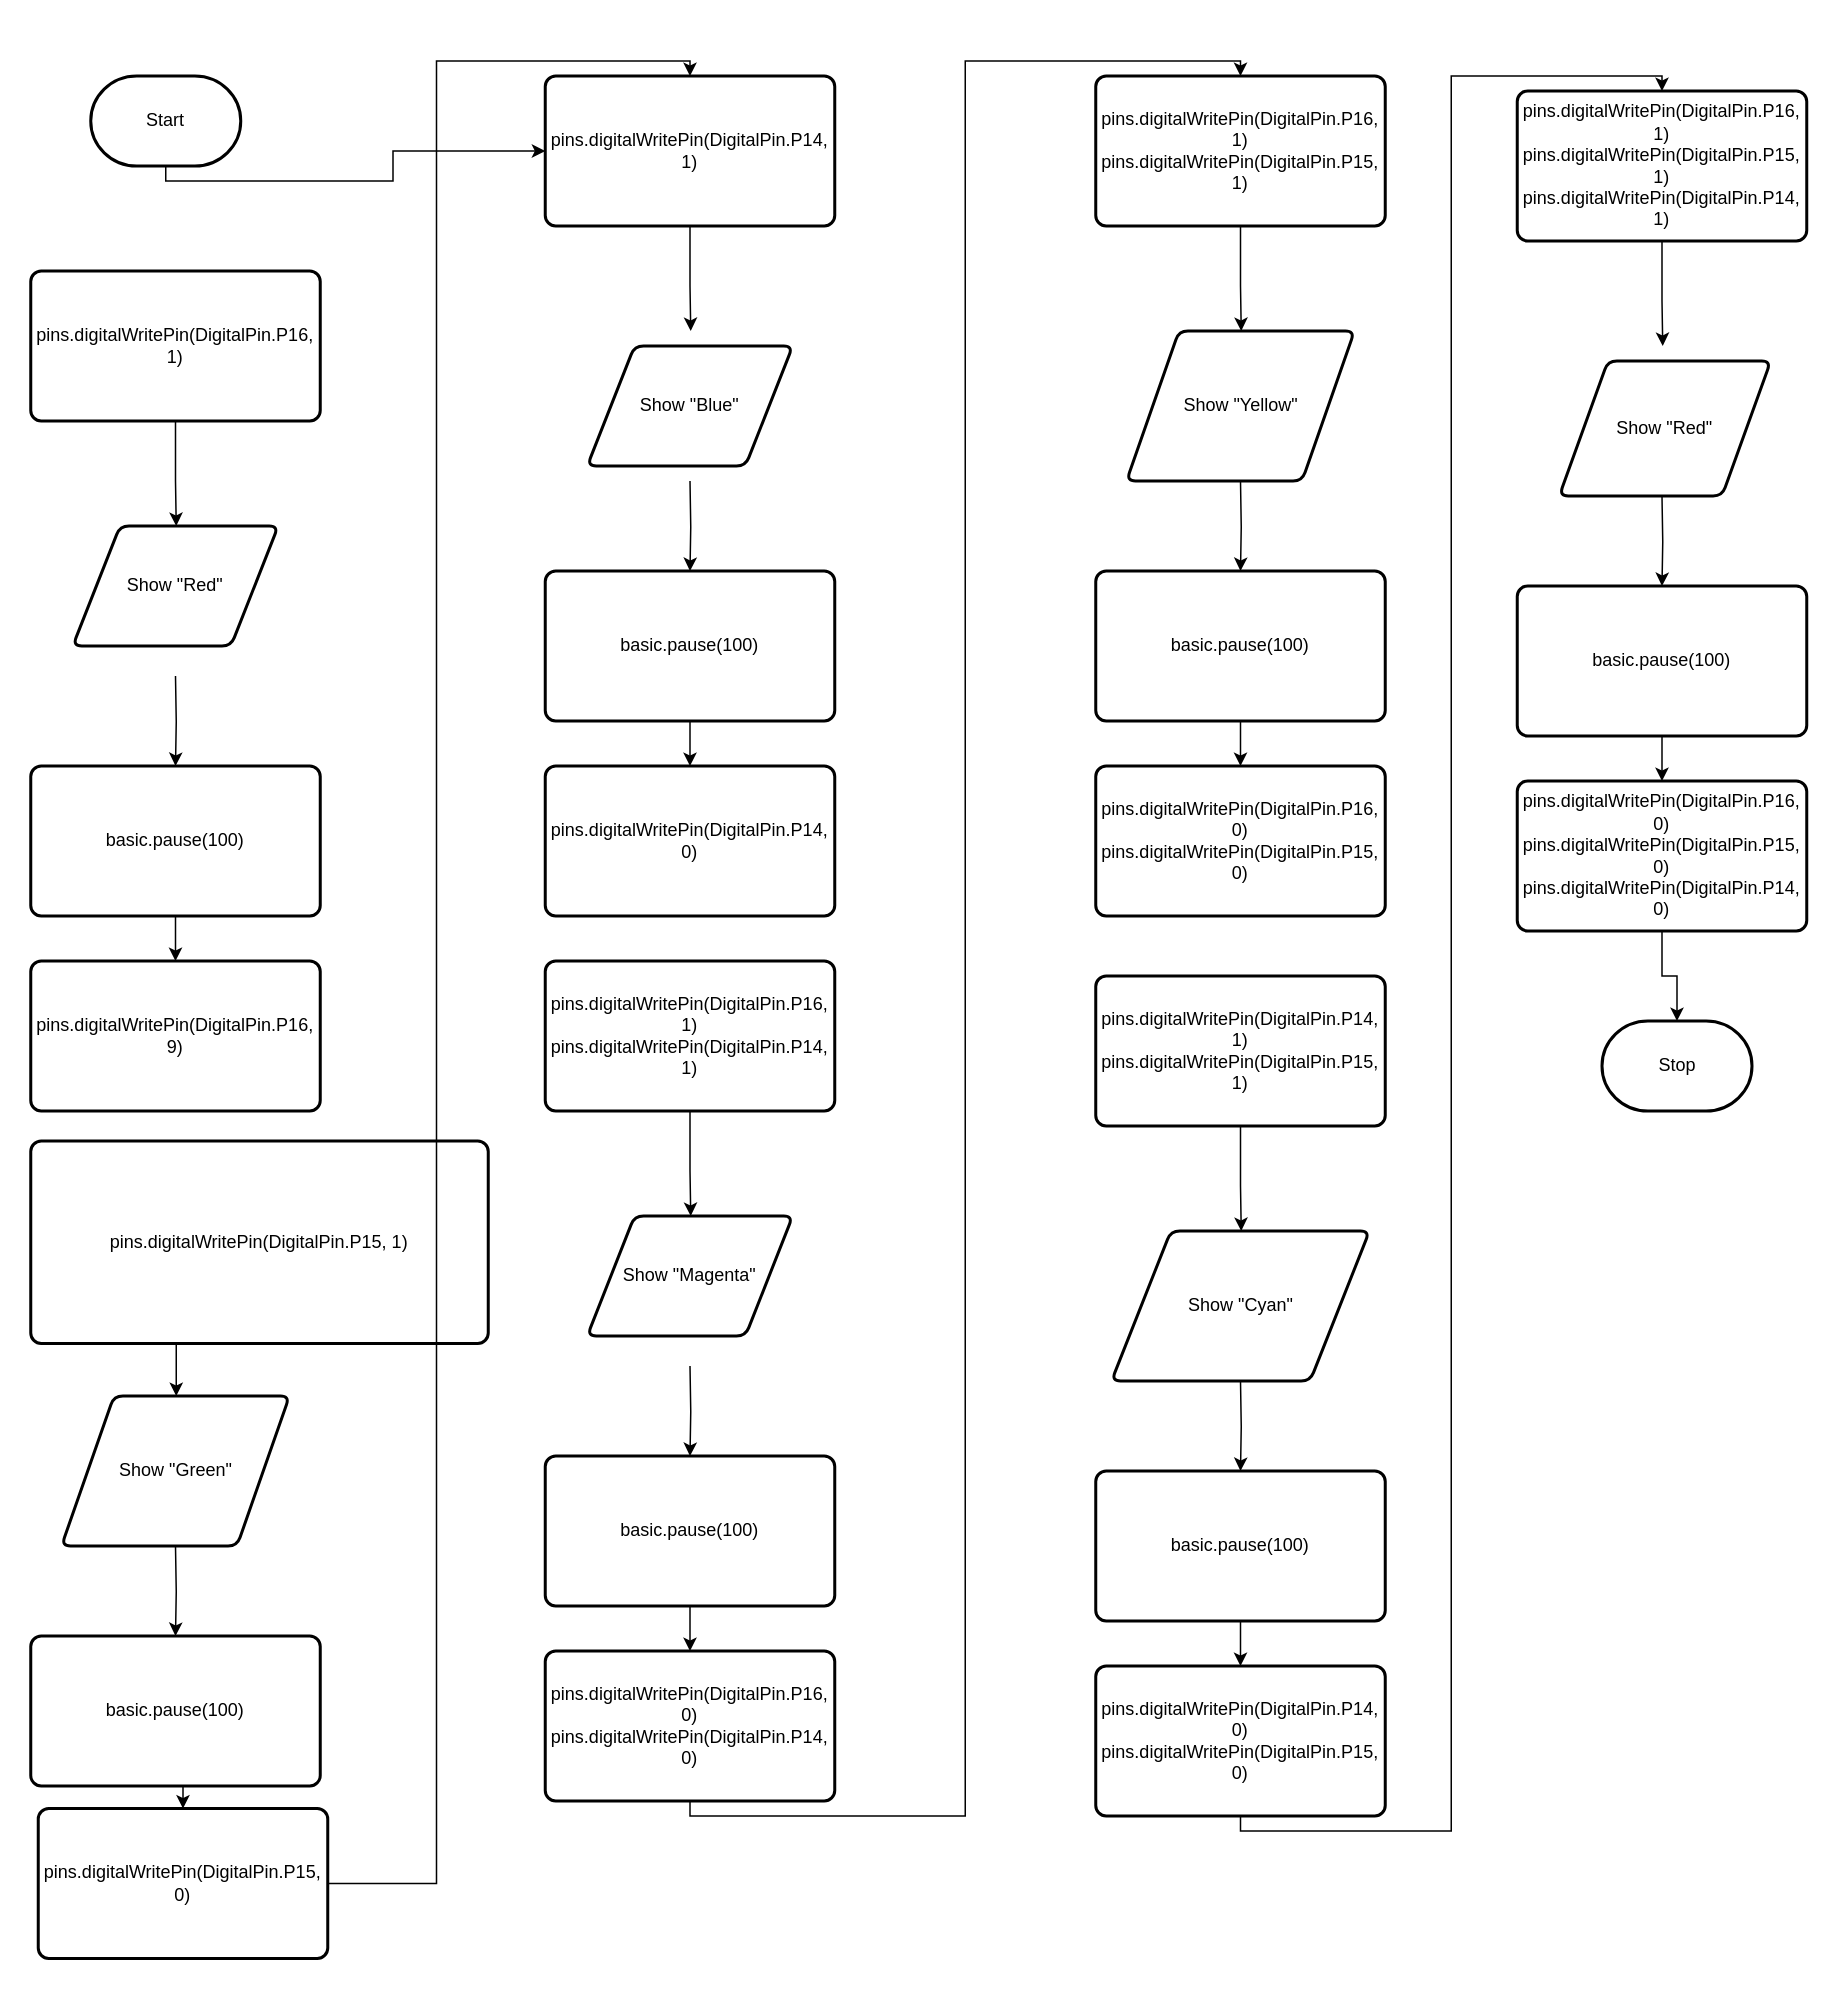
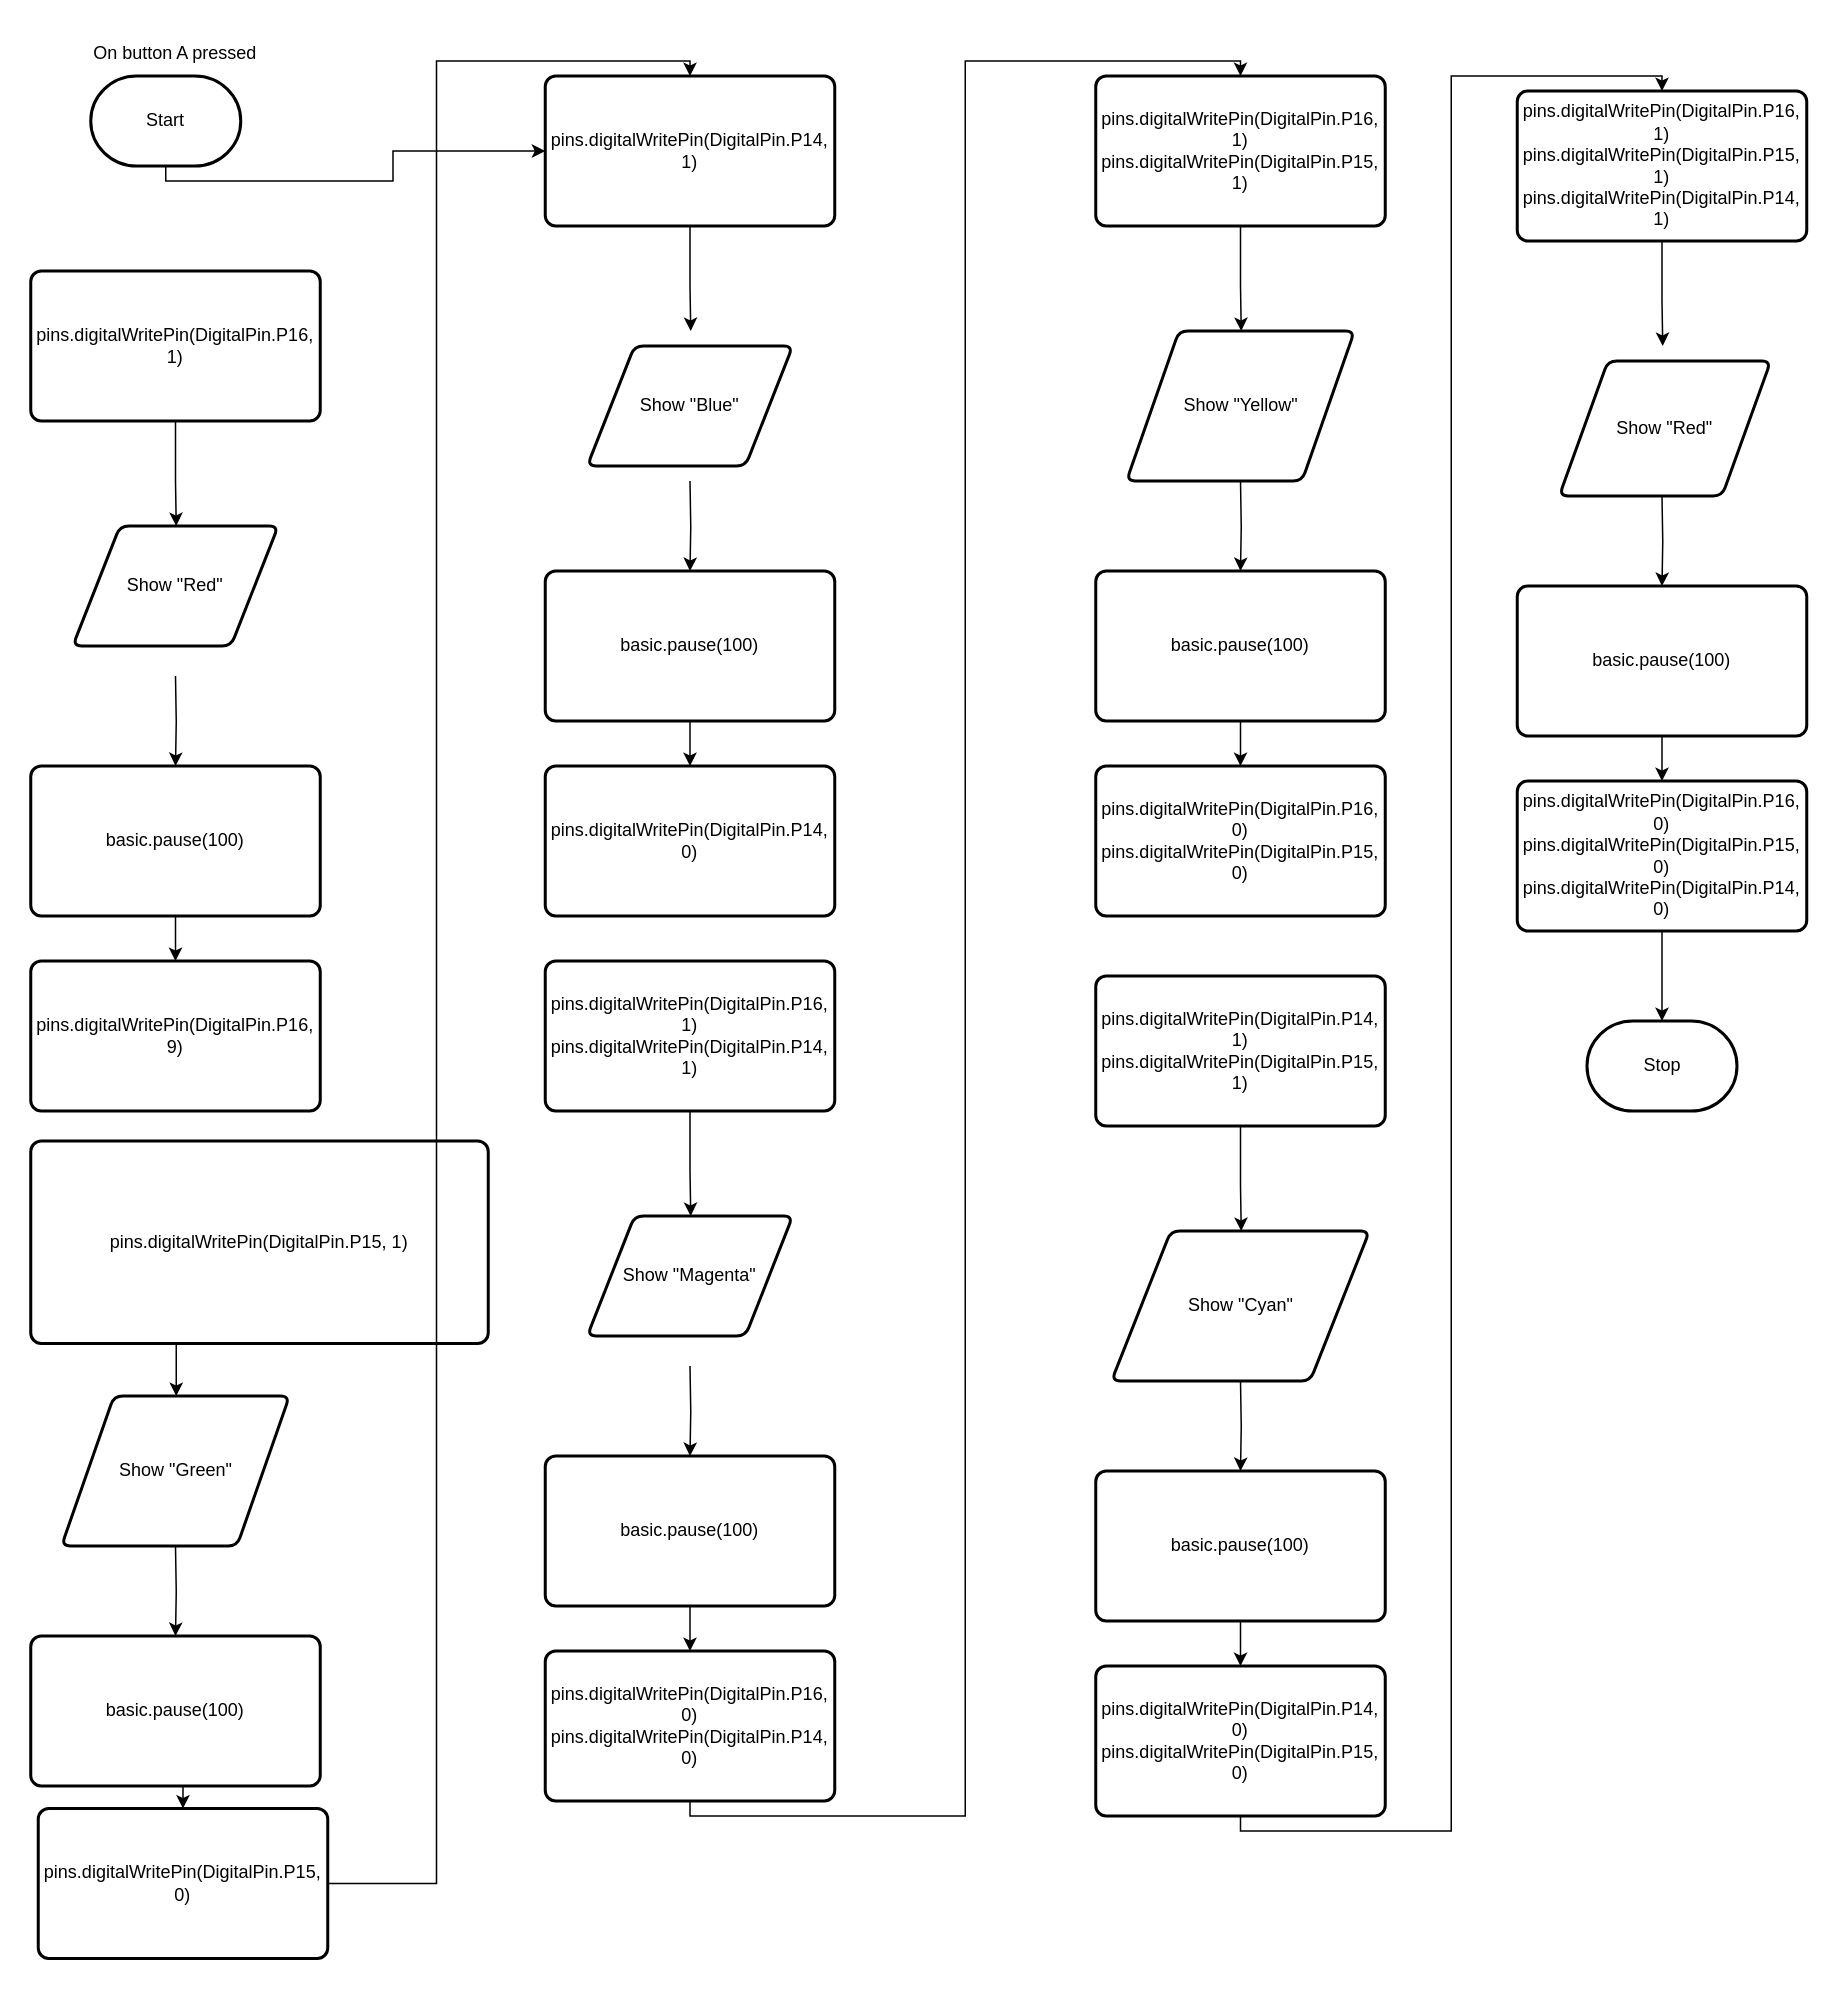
node "On button A pressed": added
node "Stop": moved (1677, 1066) -> (1662, 1066)
